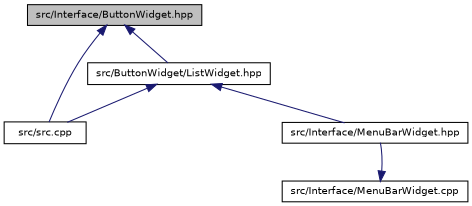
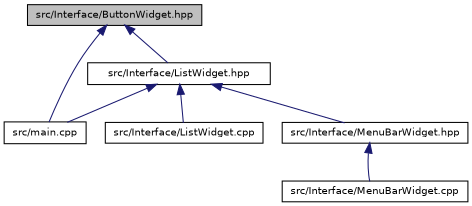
node "src/ButtonWidget/ListWidget.hpp": label "src/ButtonWidget/ListWidget.hpp" -> "src/Interface/ListWidget.hpp"
node "src/src.cpp": label "src/src.cpp" -> "src/main.cpp"
node "src/Interface/ListWidget.cpp": added
edge "src/Interface/MenuBarWidget.hpp" -> "src/Interface/MenuBarWidget.cpp": reversed
